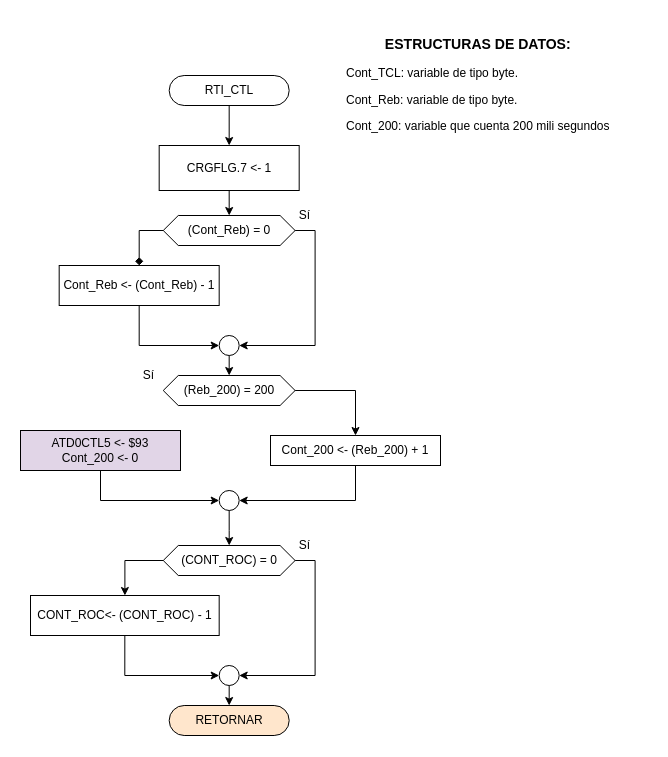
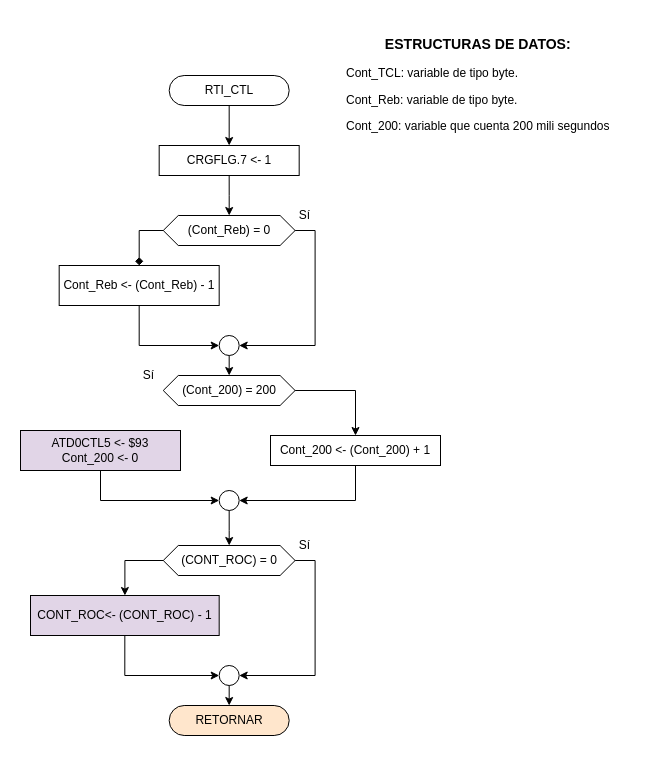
node "CRGFLG.7 <- 1": size 140x45 -> 140x30
node "(Reb_200) = 200": label "(Reb_200) = 200" -> "(Cont_200) = 200"
node "Cont_200 <- (Reb_200) + 1": label "Cont_200 <- (Reb_200) + 1" -> "Cont_200 <- (Cont_200) + 1"
node "CONT_ROC<- (CONT_ROC) - 1": fillcolor #ffffff -> #e1d5e7
